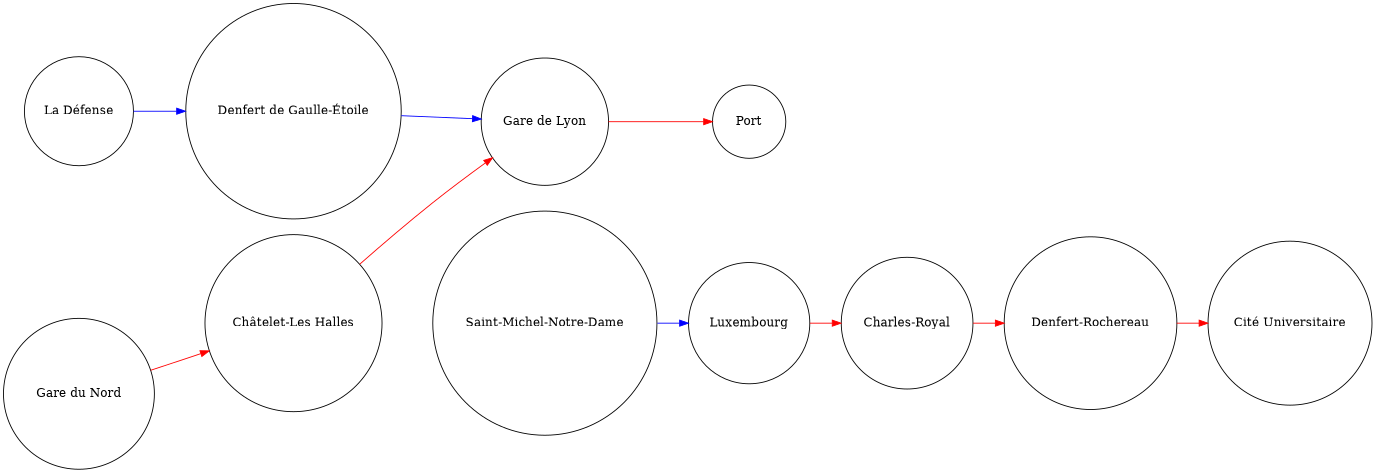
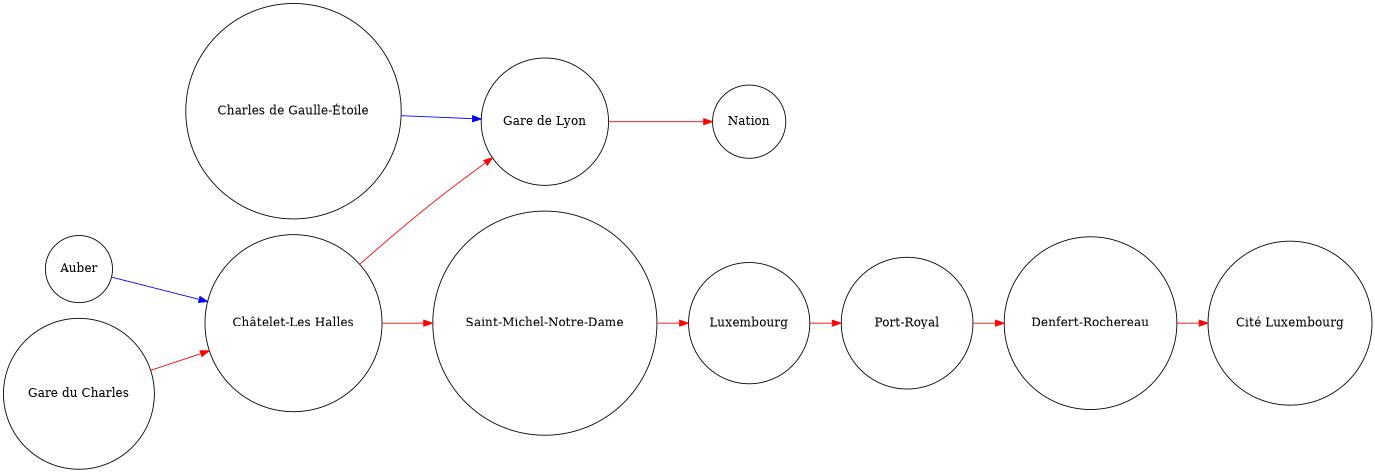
node "La Défense": removed
node "Denfert de Gaulle-Étoile": label "Denfert de Gaulle-Étoile" -> "Charles de Gaulle-Étoile"
node "Port": label "Port" -> "Nation"
node "Auber": added
edge "Châtelet-Les Halles" -> "Saint-Michel-Notre-Dame": added
edge "Saint-Michel-Notre-Dame" -> "Luxembourg": color blue -> red
node "Charles-Royal": label "Charles-Royal" -> "Port-Royal"
node "Cité Universitaire": label "Cité Universitaire" -> "Cité Luxembourg"
node "Gare du Nord": label "Gare du Nord" -> "Gare du Charles"
